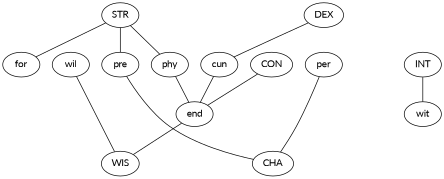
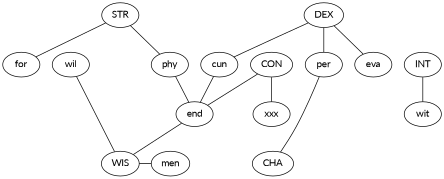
edge "DEX" -- "per": added
node "pre": removed
node "eva": added
node "xxx": added
node "men": added
